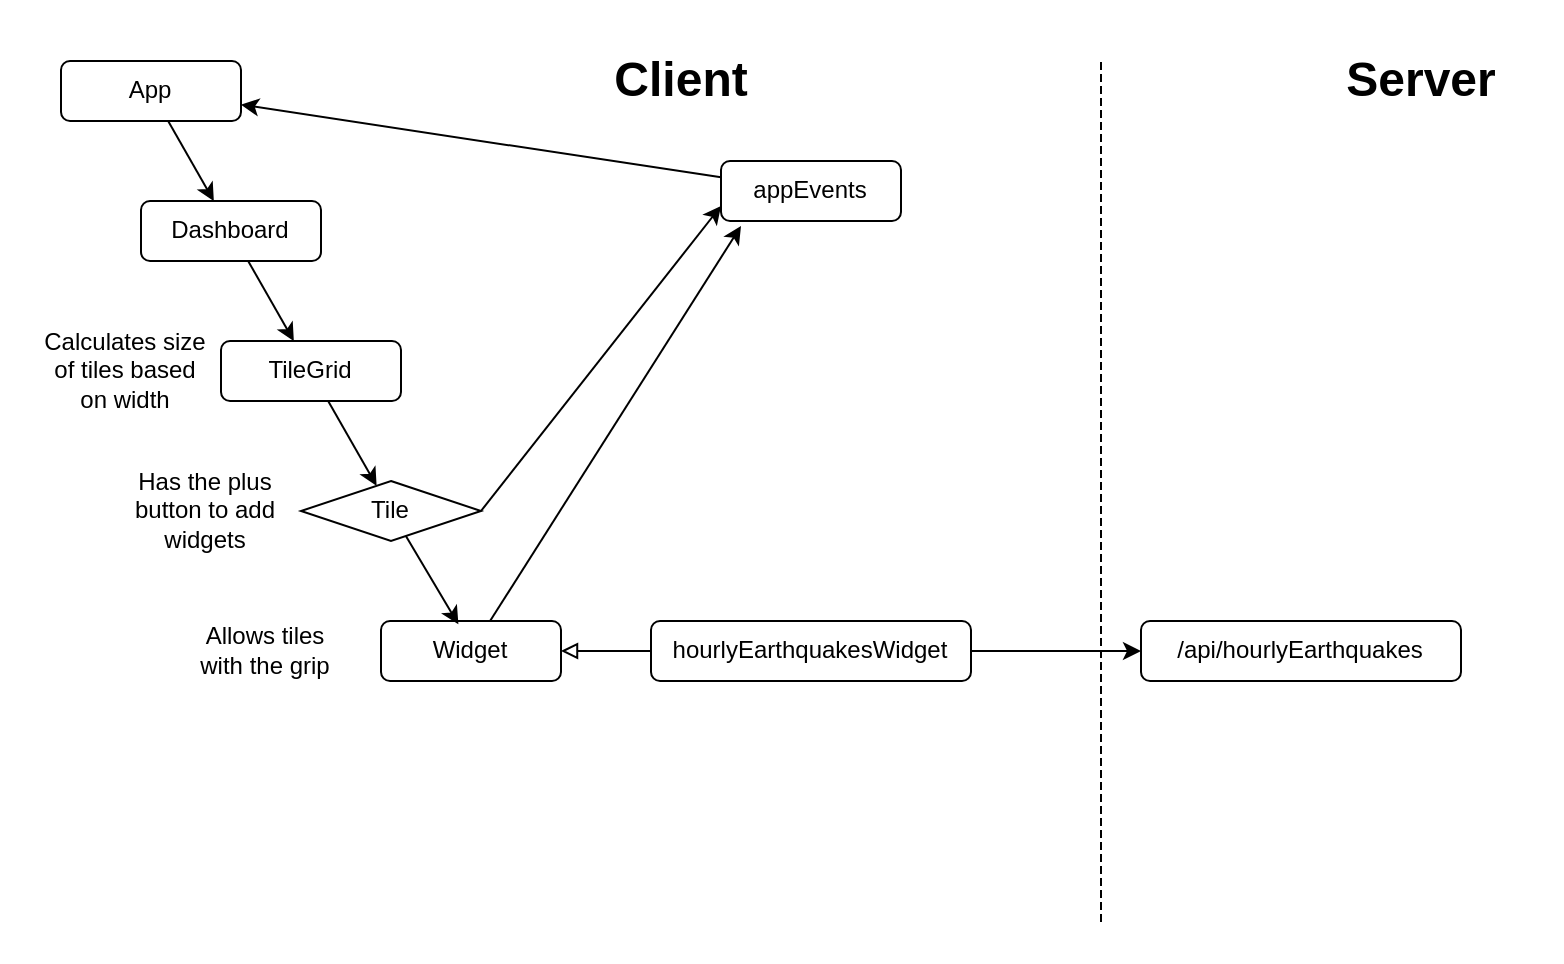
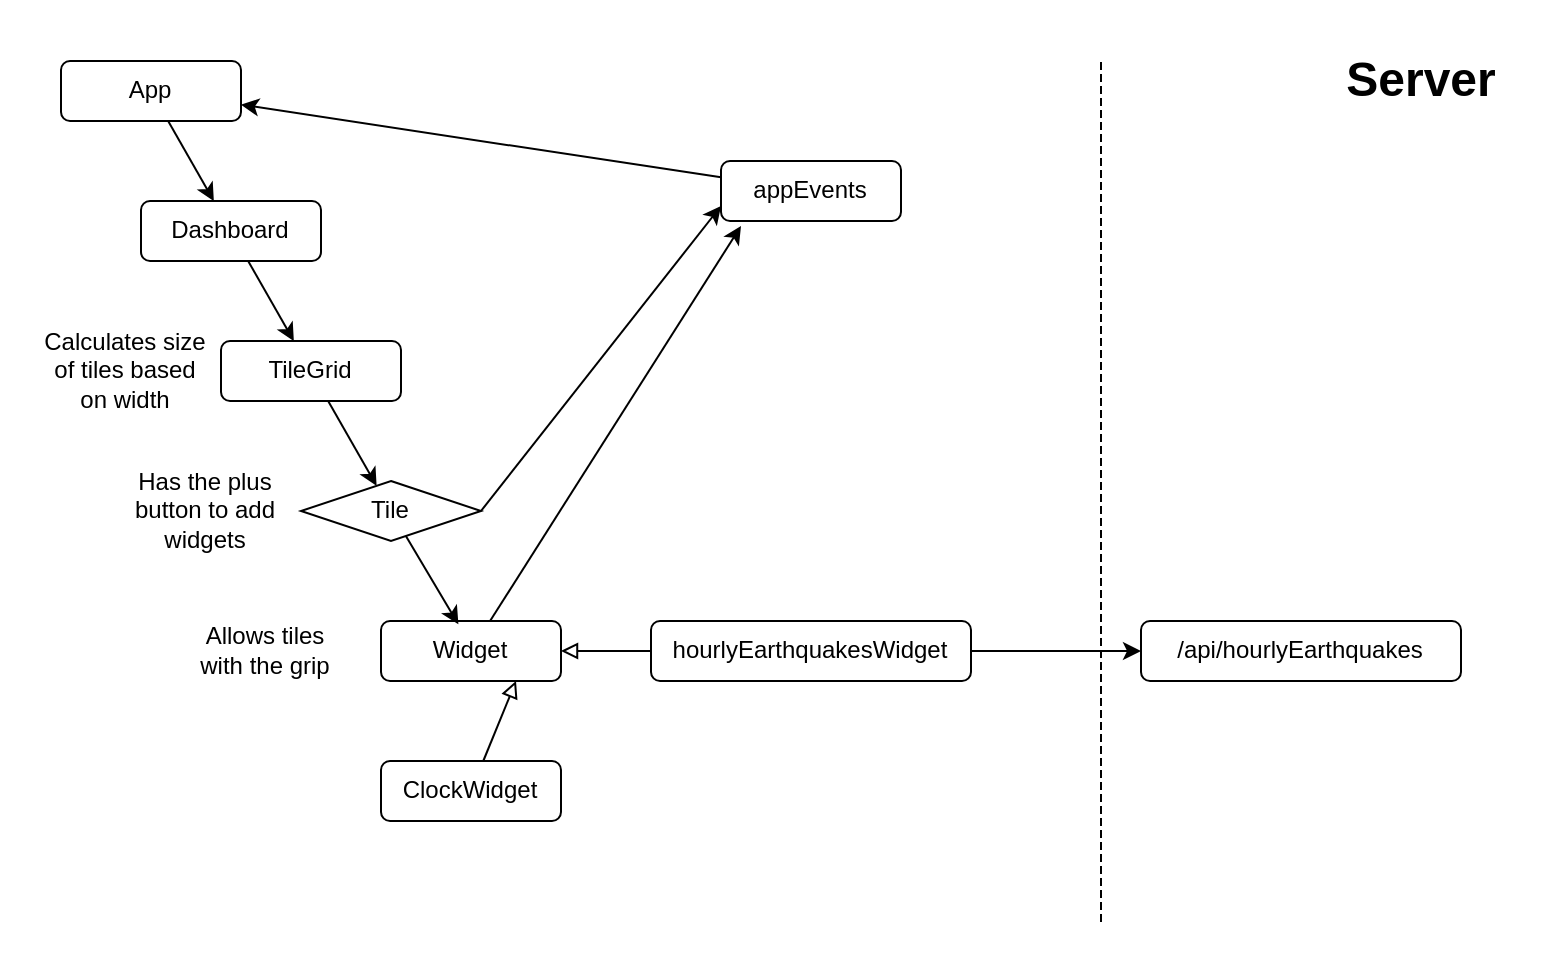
node "Client": removed
edge "ClockWidget" -> "Widget": added
node "ClockWidget": added
